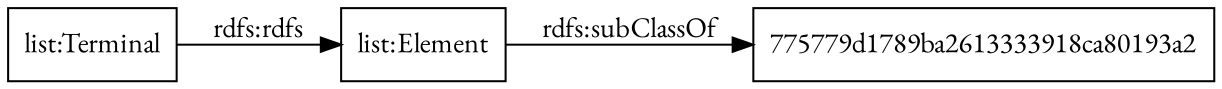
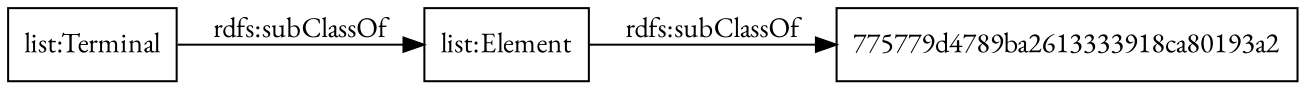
edge "list:Terminal" -> "list:Element": label "rdfs:rdfs" -> "rdfs:subClassOf"
node "775779d1789ba2613333918ca80193a2": label "775779d1789ba2613333918ca80193a2" -> "775779d4789ba2613333918ca80193a2"
